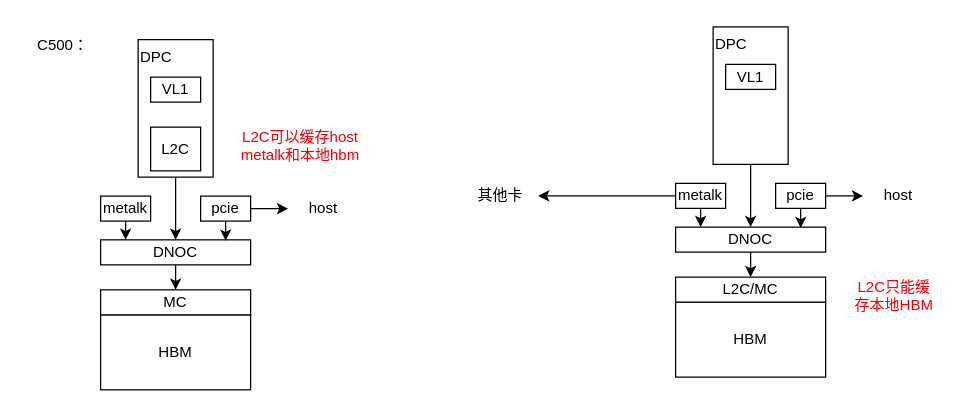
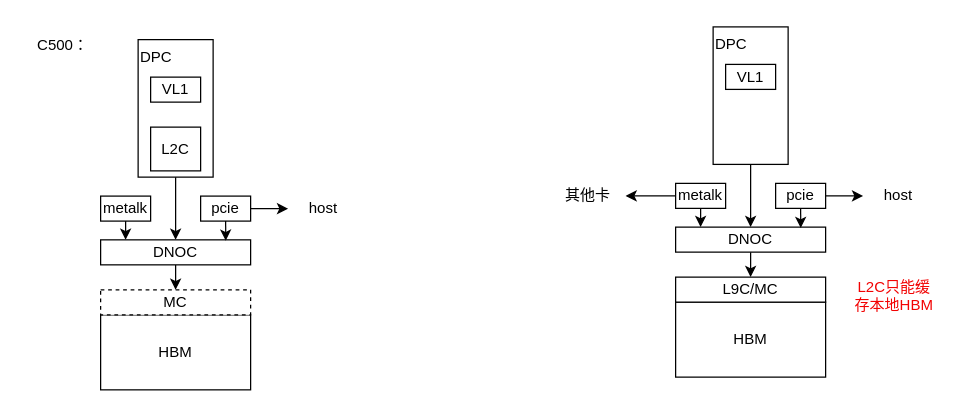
node "L2C可以缓存host metalk和本地hbm": removed
node "其他卡": moved (501, 196) -> (588, 196)
node "L2C/MC": label "L2C/MC" -> "L9C/MC"
node "MC": style solid -> dashed
